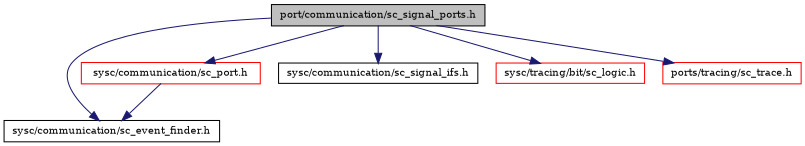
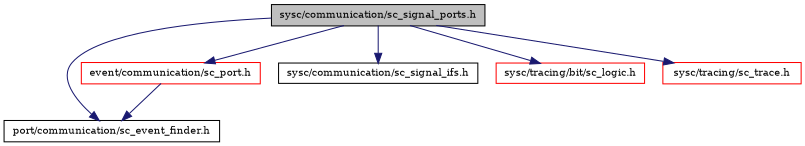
node "port/communication/sc_signal_ports.h": label "port/communication/sc_signal_ports.h" -> "sysc/communication/sc_signal_ports.h"
node "sysc/communication/sc_port.h": label "sysc/communication/sc_port.h" -> "event/communication/sc_port.h"
node "ports/tracing/sc_trace.h": label "ports/tracing/sc_trace.h" -> "sysc/tracing/sc_trace.h"
node "sysc/communication/sc_event_finder.h": label "sysc/communication/sc_event_finder.h" -> "port/communication/sc_event_finder.h"
